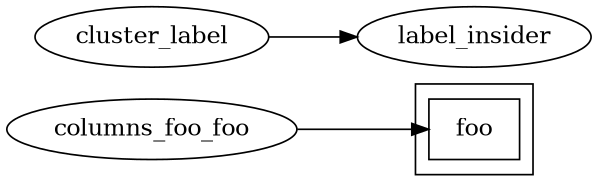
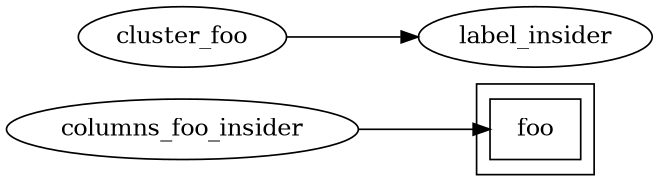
node "cluster_label": label "cluster_label" -> "cluster_foo"
node "columns_foo_foo": label "columns_foo_foo" -> "columns_foo_insider"
